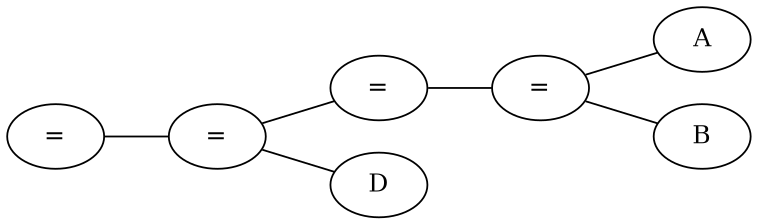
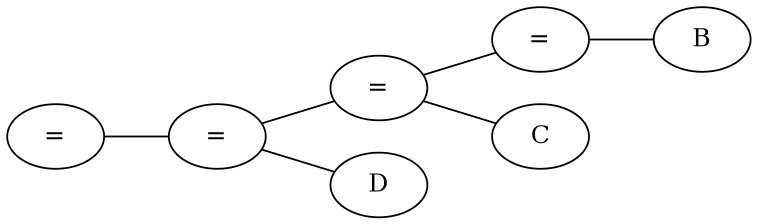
node "A": removed
node "C": added
